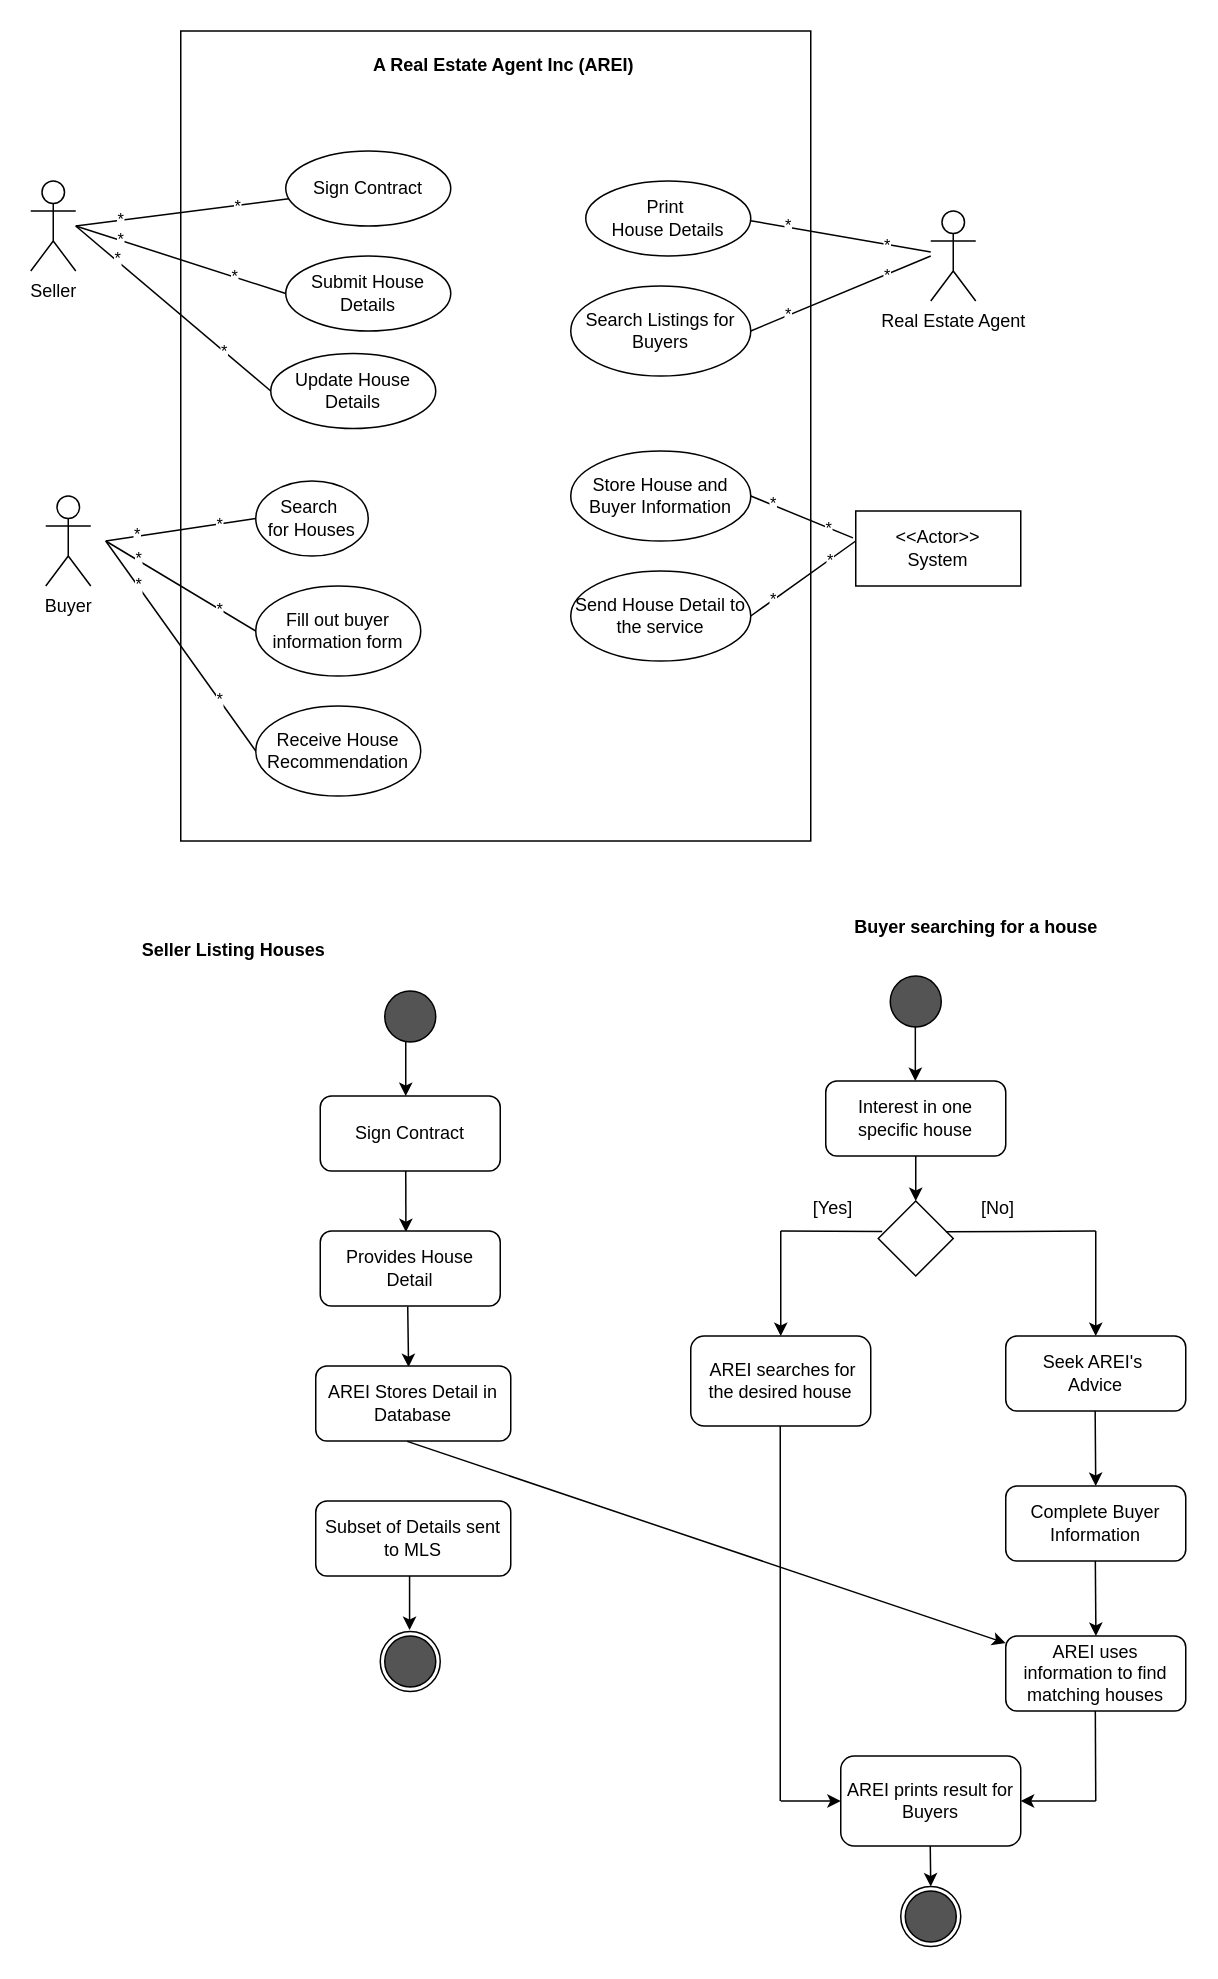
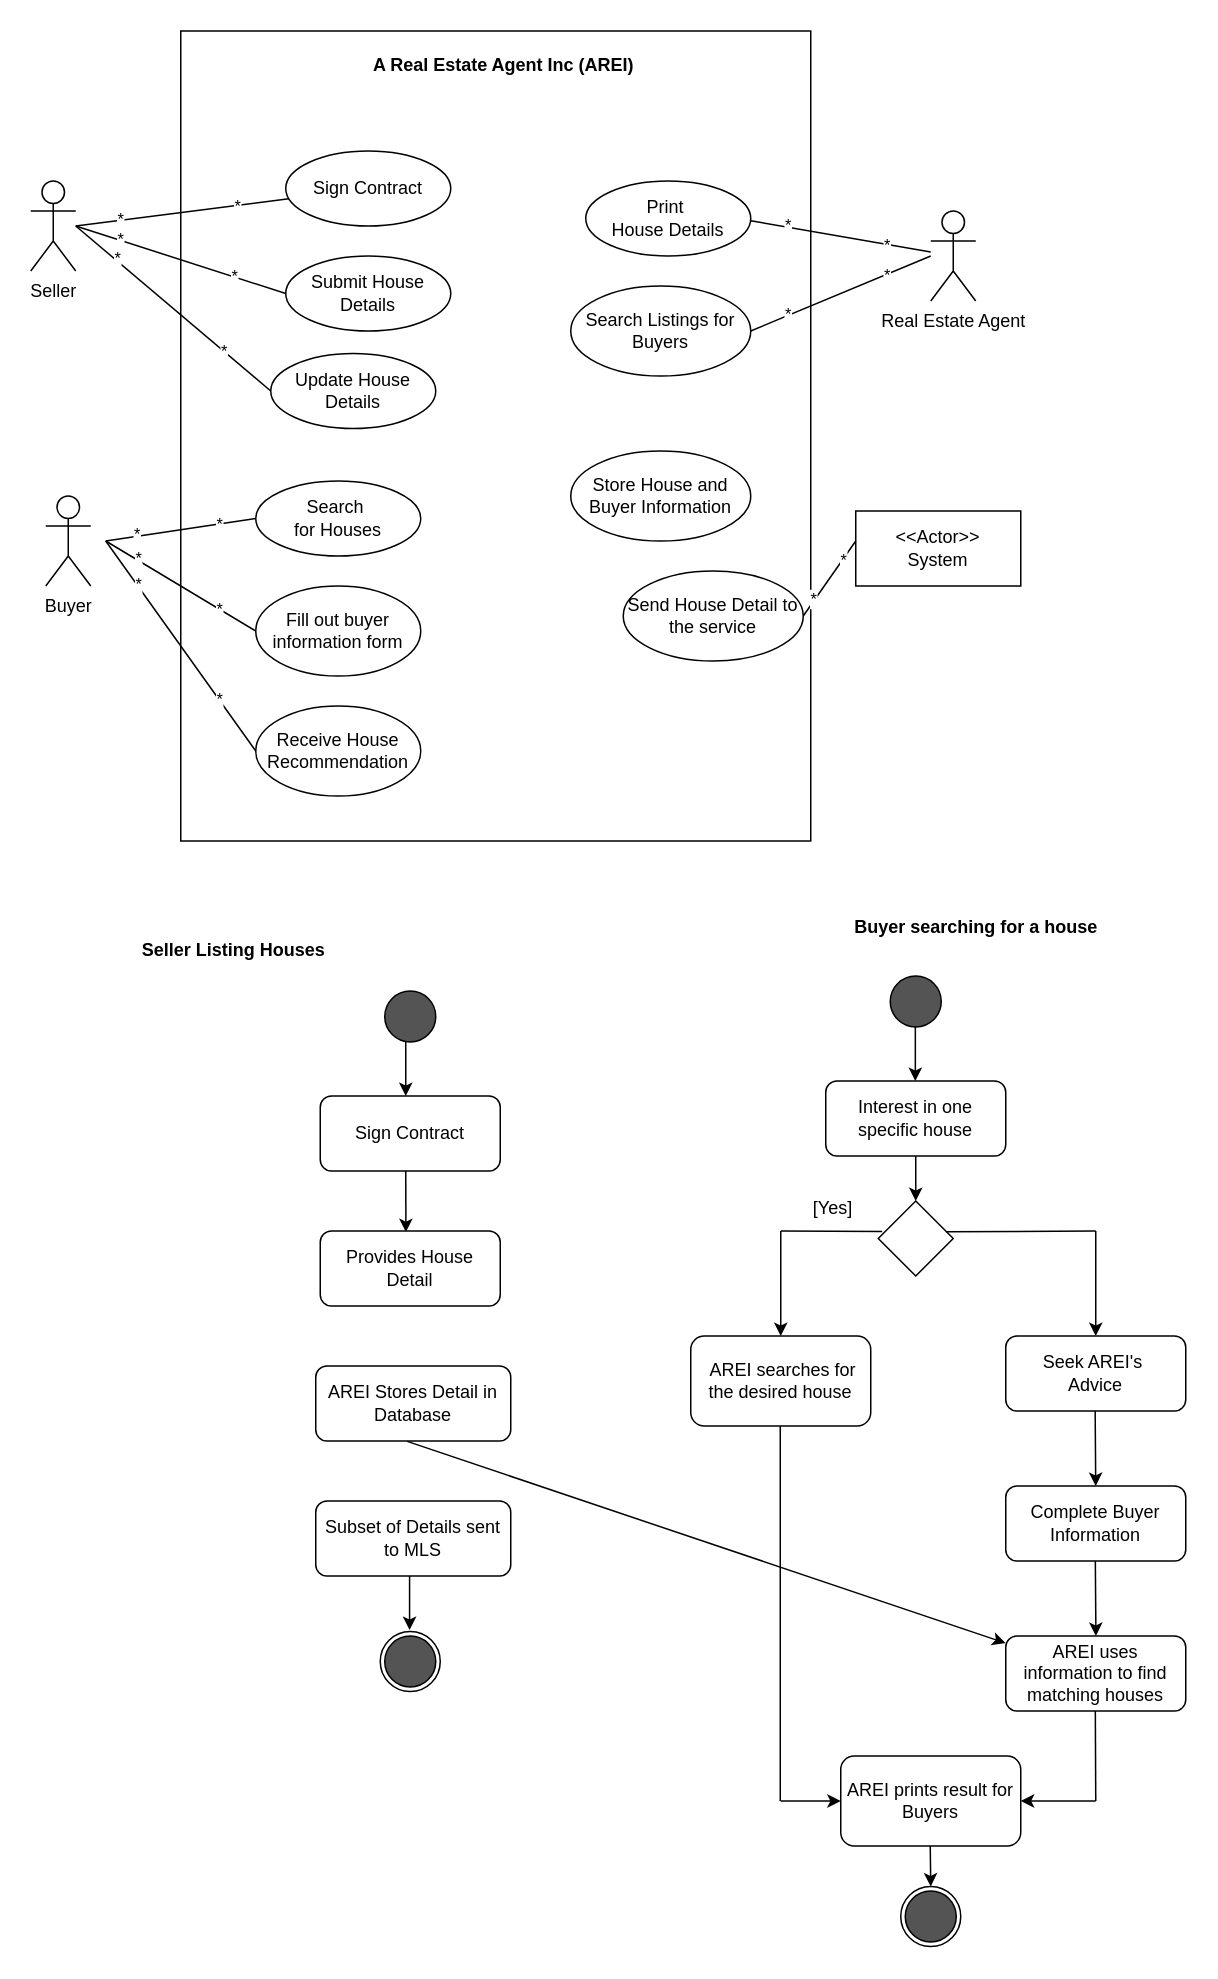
edge "Store House and Buyer Information" -- "<<Actor>> System": removed, labels "*", "*"
node "Search for Houses": size 113x75 -> 165x75
node "Send House Detail to the service": moved (661, 616) -> (713, 616)
node "[No]": removed
edge "Provides House Detail" -> "AREI Stores Detail in Database": removed
